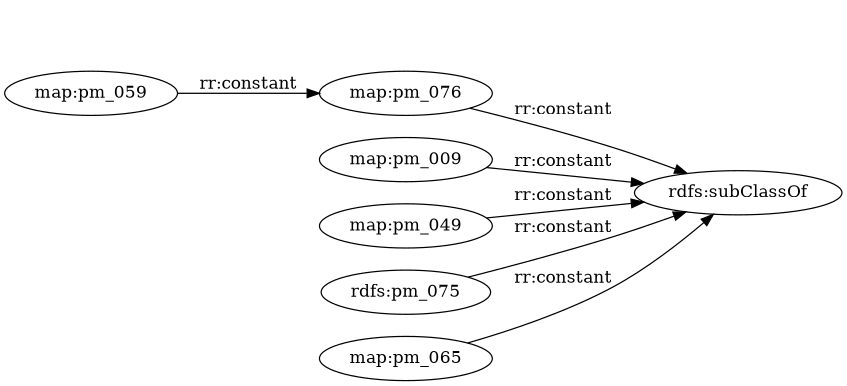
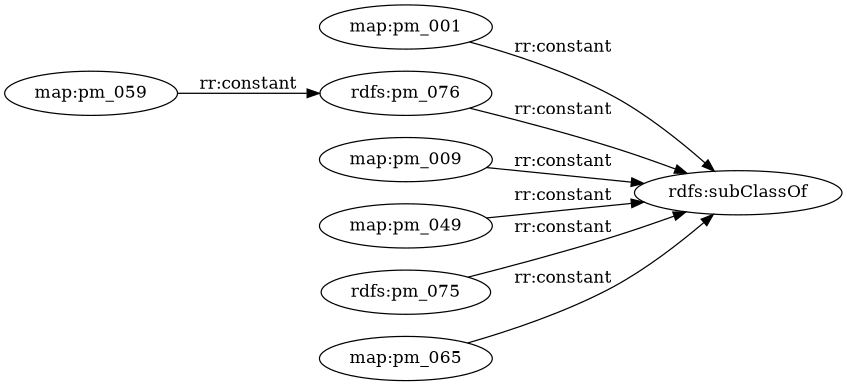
node "map:pm_001": added
node "map:pm_076": label "map:pm_076" -> "rdfs:pm_076"
